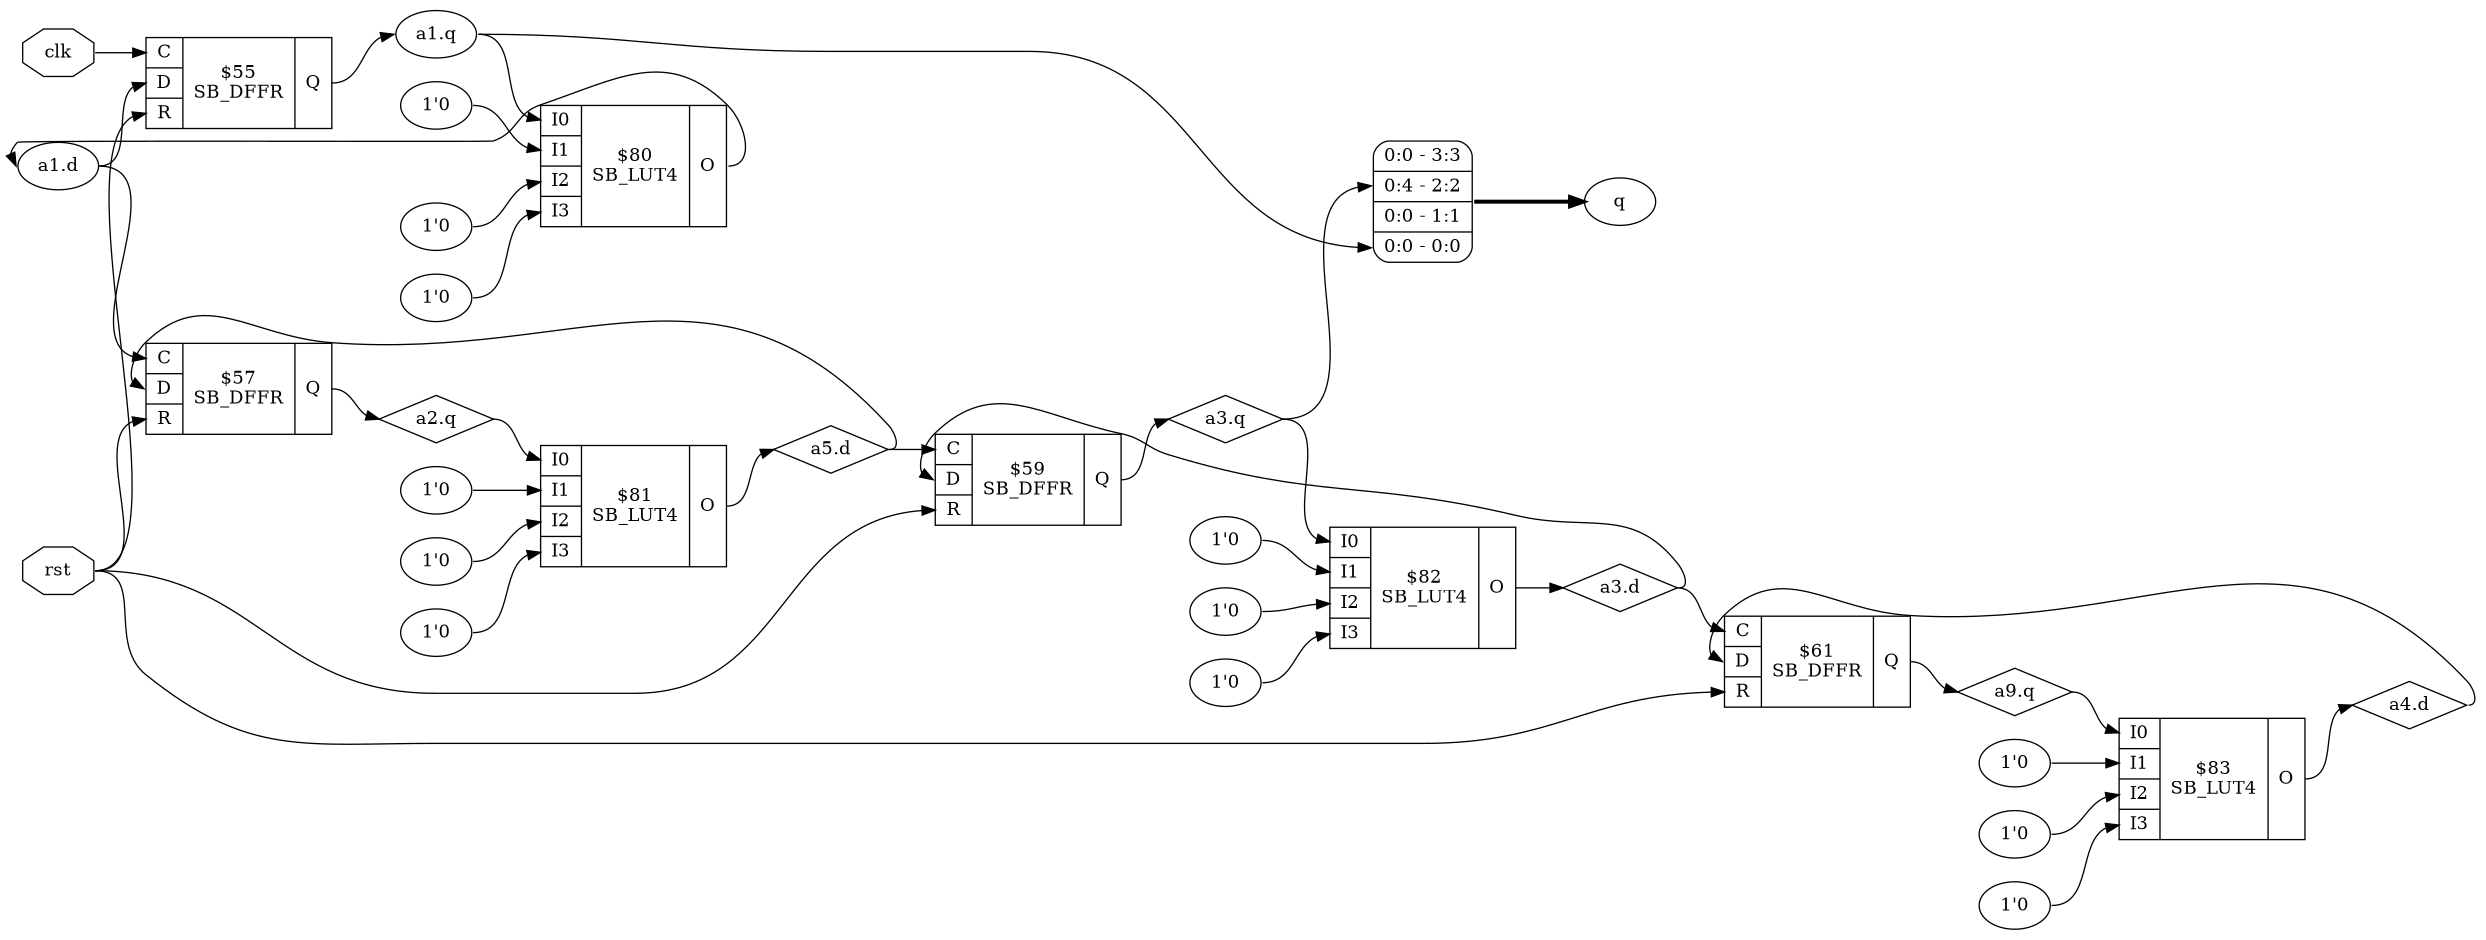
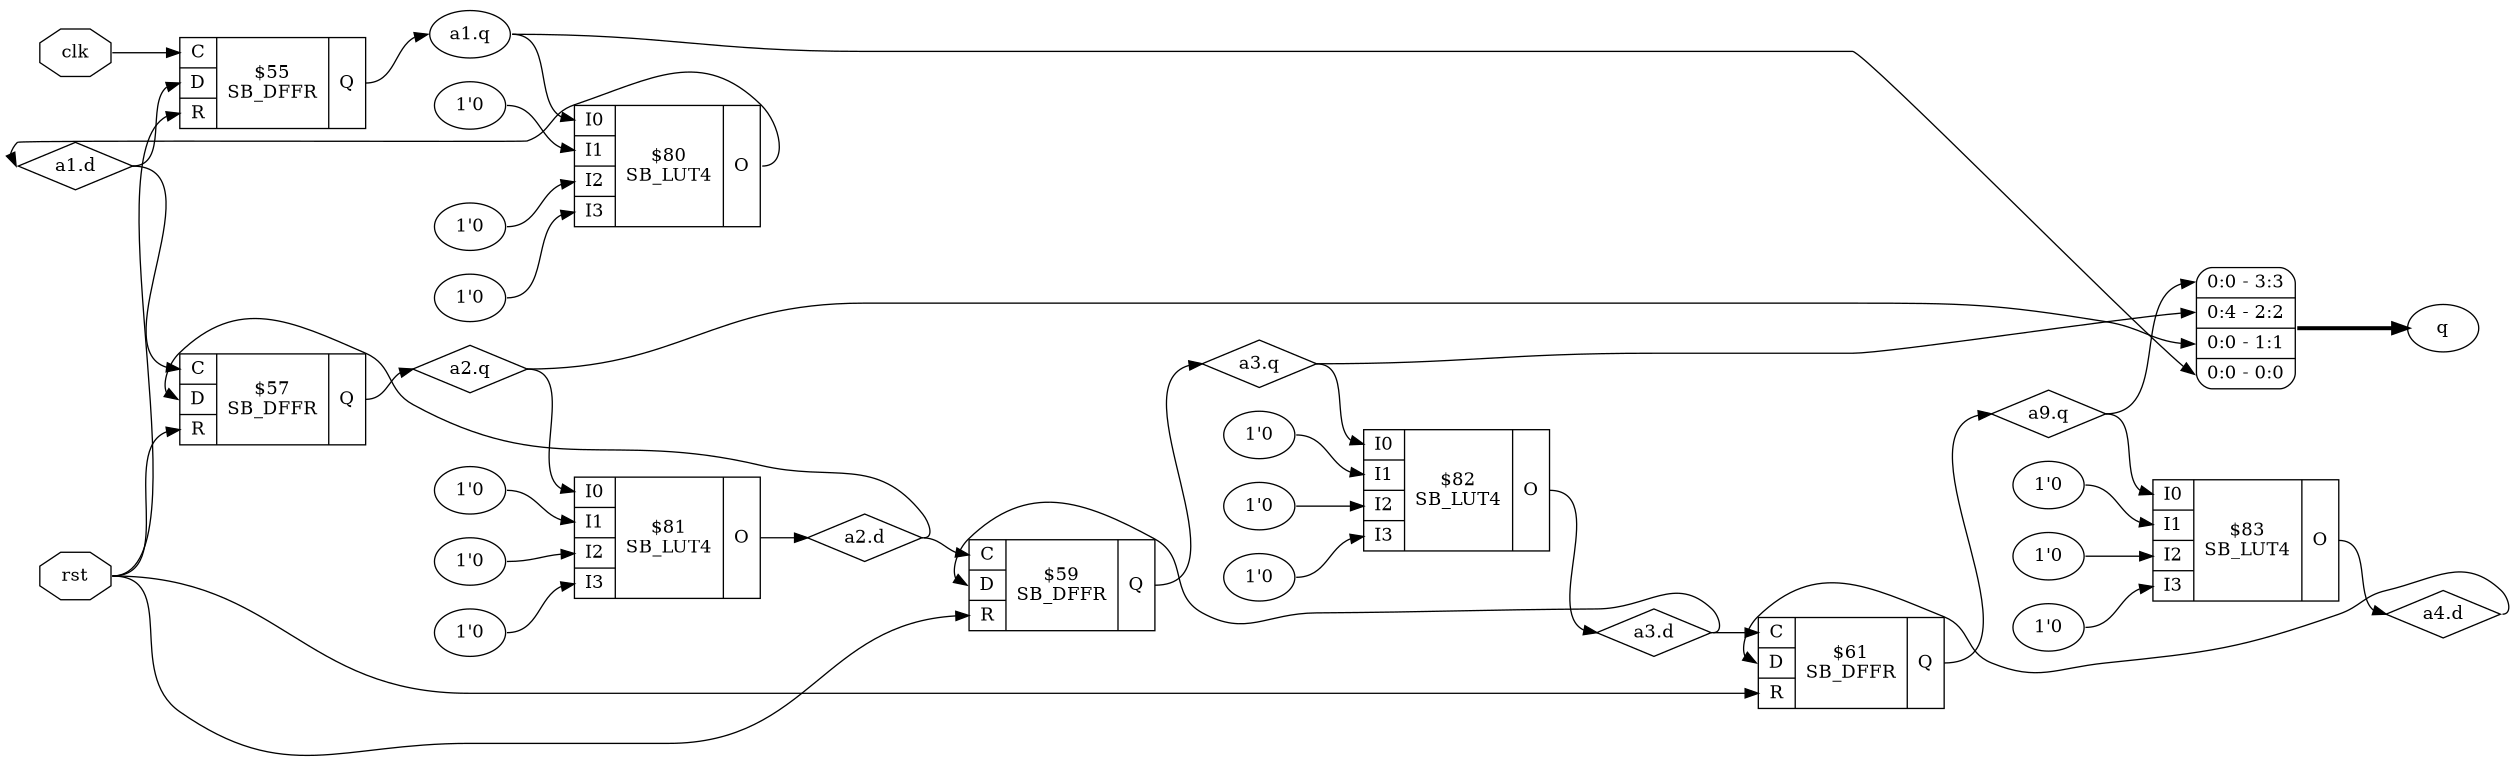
node "a1.d": shape ellipse -> diamond
edge "a2.q" -> "0:0 - 3:3": added
edge "a9.q" -> "0:0 - 3:3": added
node "a5.d": label "a5.d" -> "a2.d"
